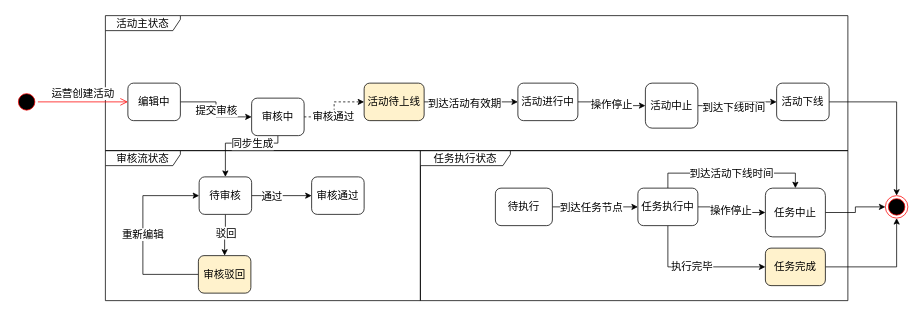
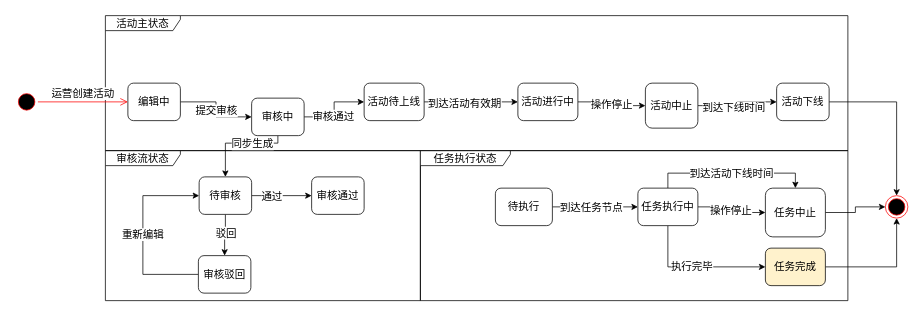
edge "审核中" -> "活动待上线": style dashed -> solid
node "活动待上线": fillcolor #fff2cc -> #ffffff
node "审核驳回": fillcolor #fff2cc -> #ffffff
